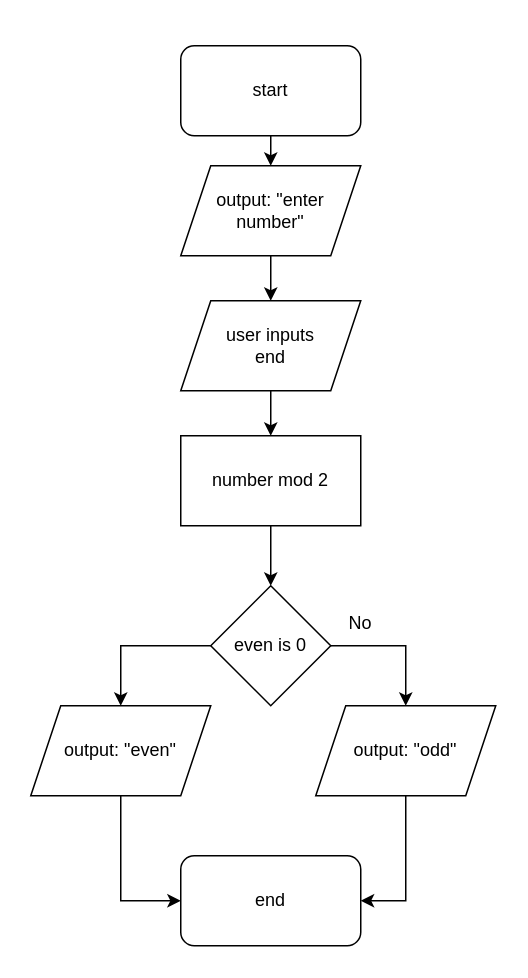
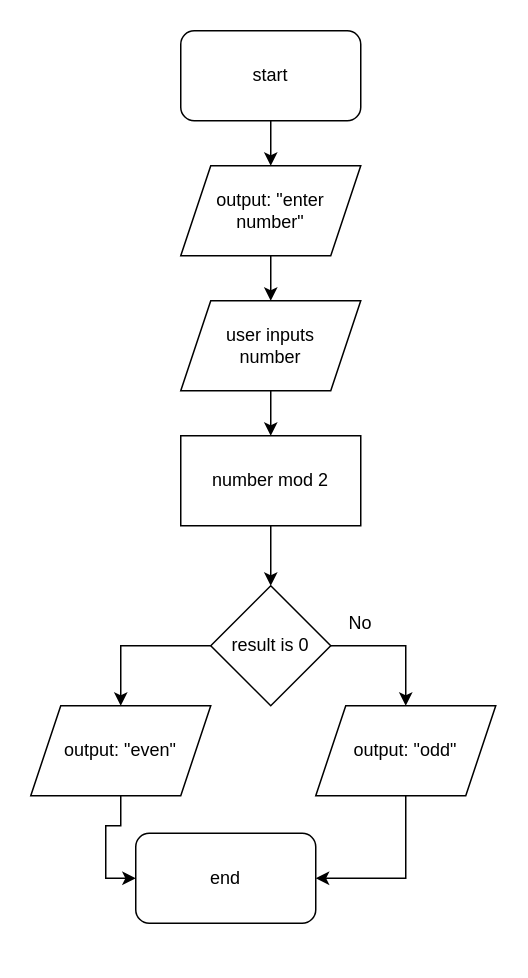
node "start": moved (271, 91) -> (271, 76)
node "user inputs end": label "user inputs end" -> "user inputs number"
node "even is 0": label "even is 0" -> "result is 0"
node "end": moved (271, 901) -> (226, 878)
